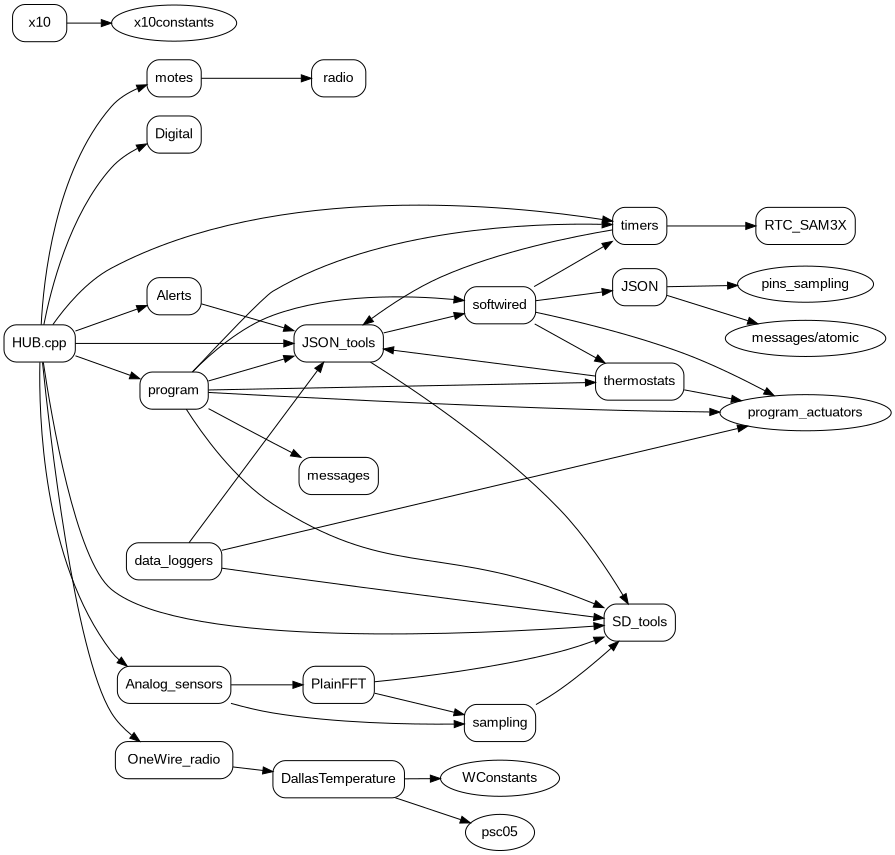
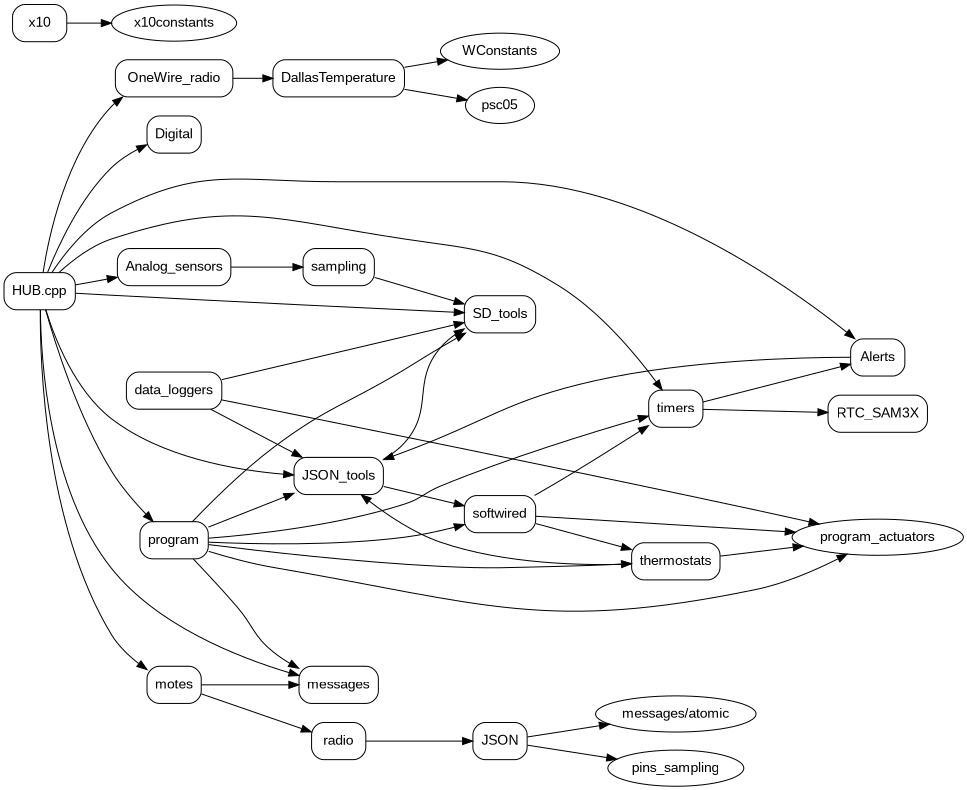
edge "timers" -> "JSON_tools": now "timers" -> "Alerts"
edge "softwired" -> "JSON": now "radio" -> "JSON"
edge "HUB.cpp" -> "messages": added
edge "motes" -> "messages": added
node "PlainFFT": removed
